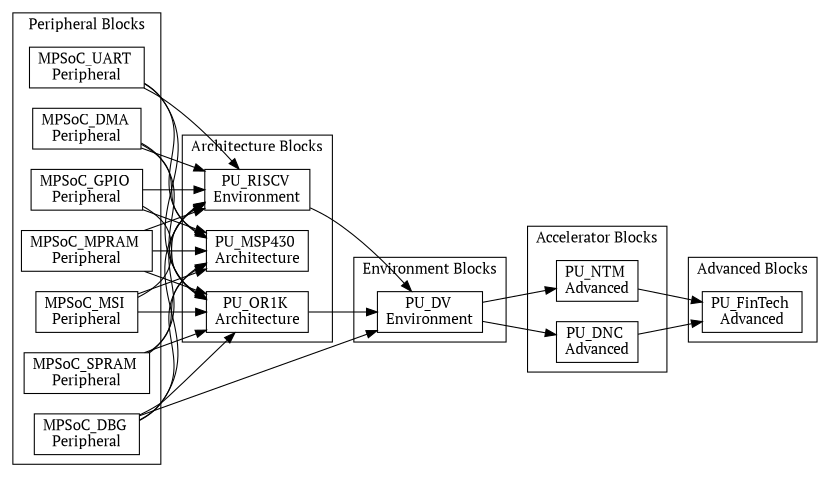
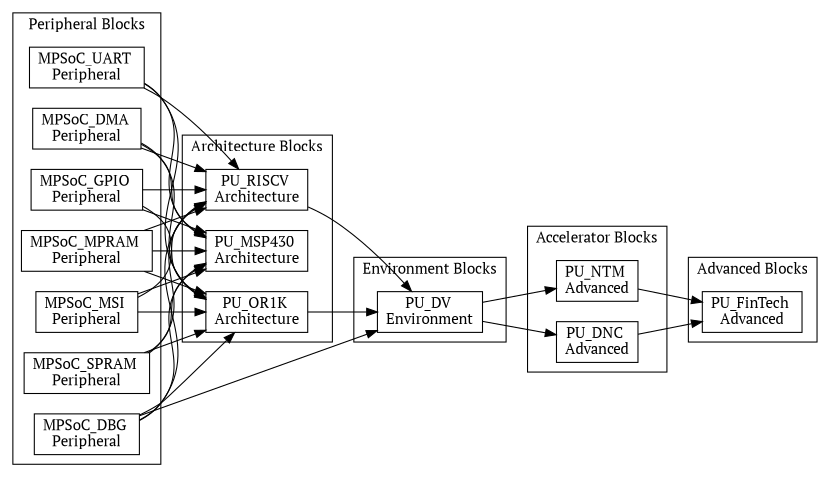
node "PU_RISCV Environment": label "PU_RISCV Environment" -> "PU_RISCV Architecture"
